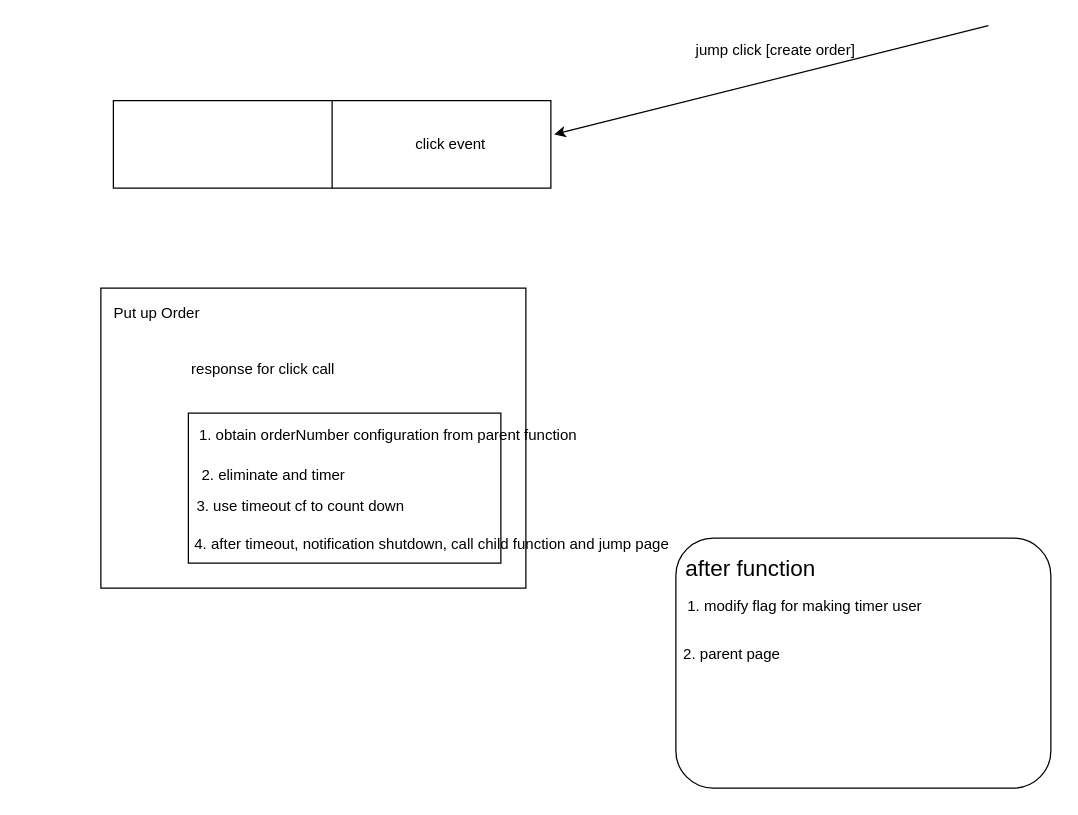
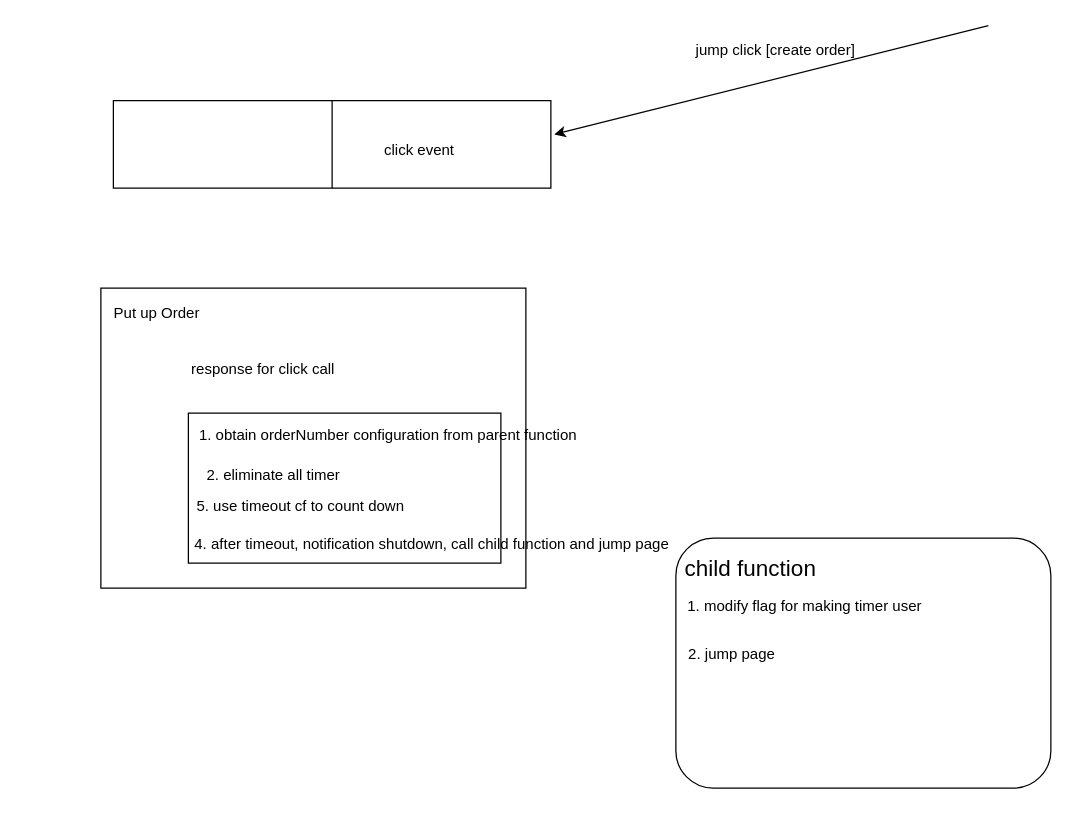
node "click event": moved (451, 144) -> (419, 151)
node "2. eliminate and timer": label "2. eliminate and timer" -> "2. eliminate all timer"
node "3. use timeout cf to count down": label "3. use timeout cf to count down" -> "5. use timeout cf to count down"
node "after function": label "after function" -> "child function"
node "2. parent page": label "2. parent page" -> "2. jump page"
